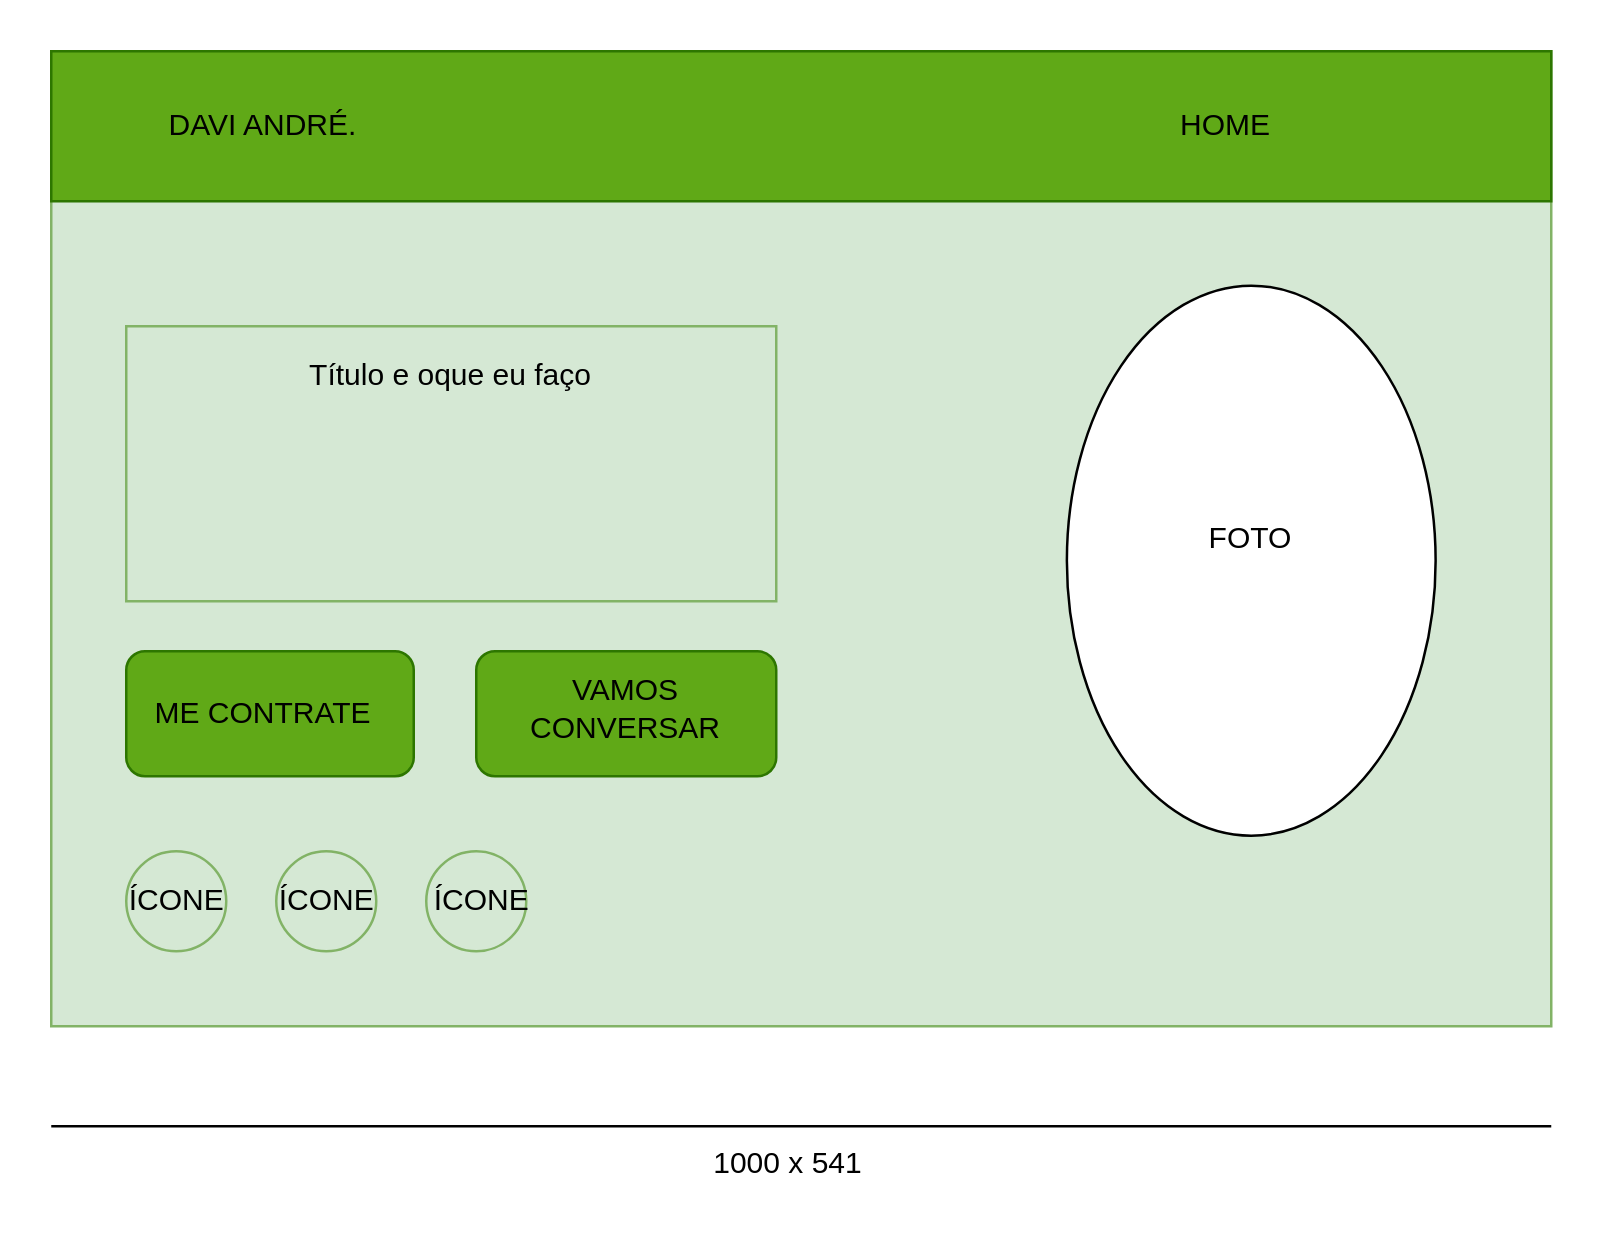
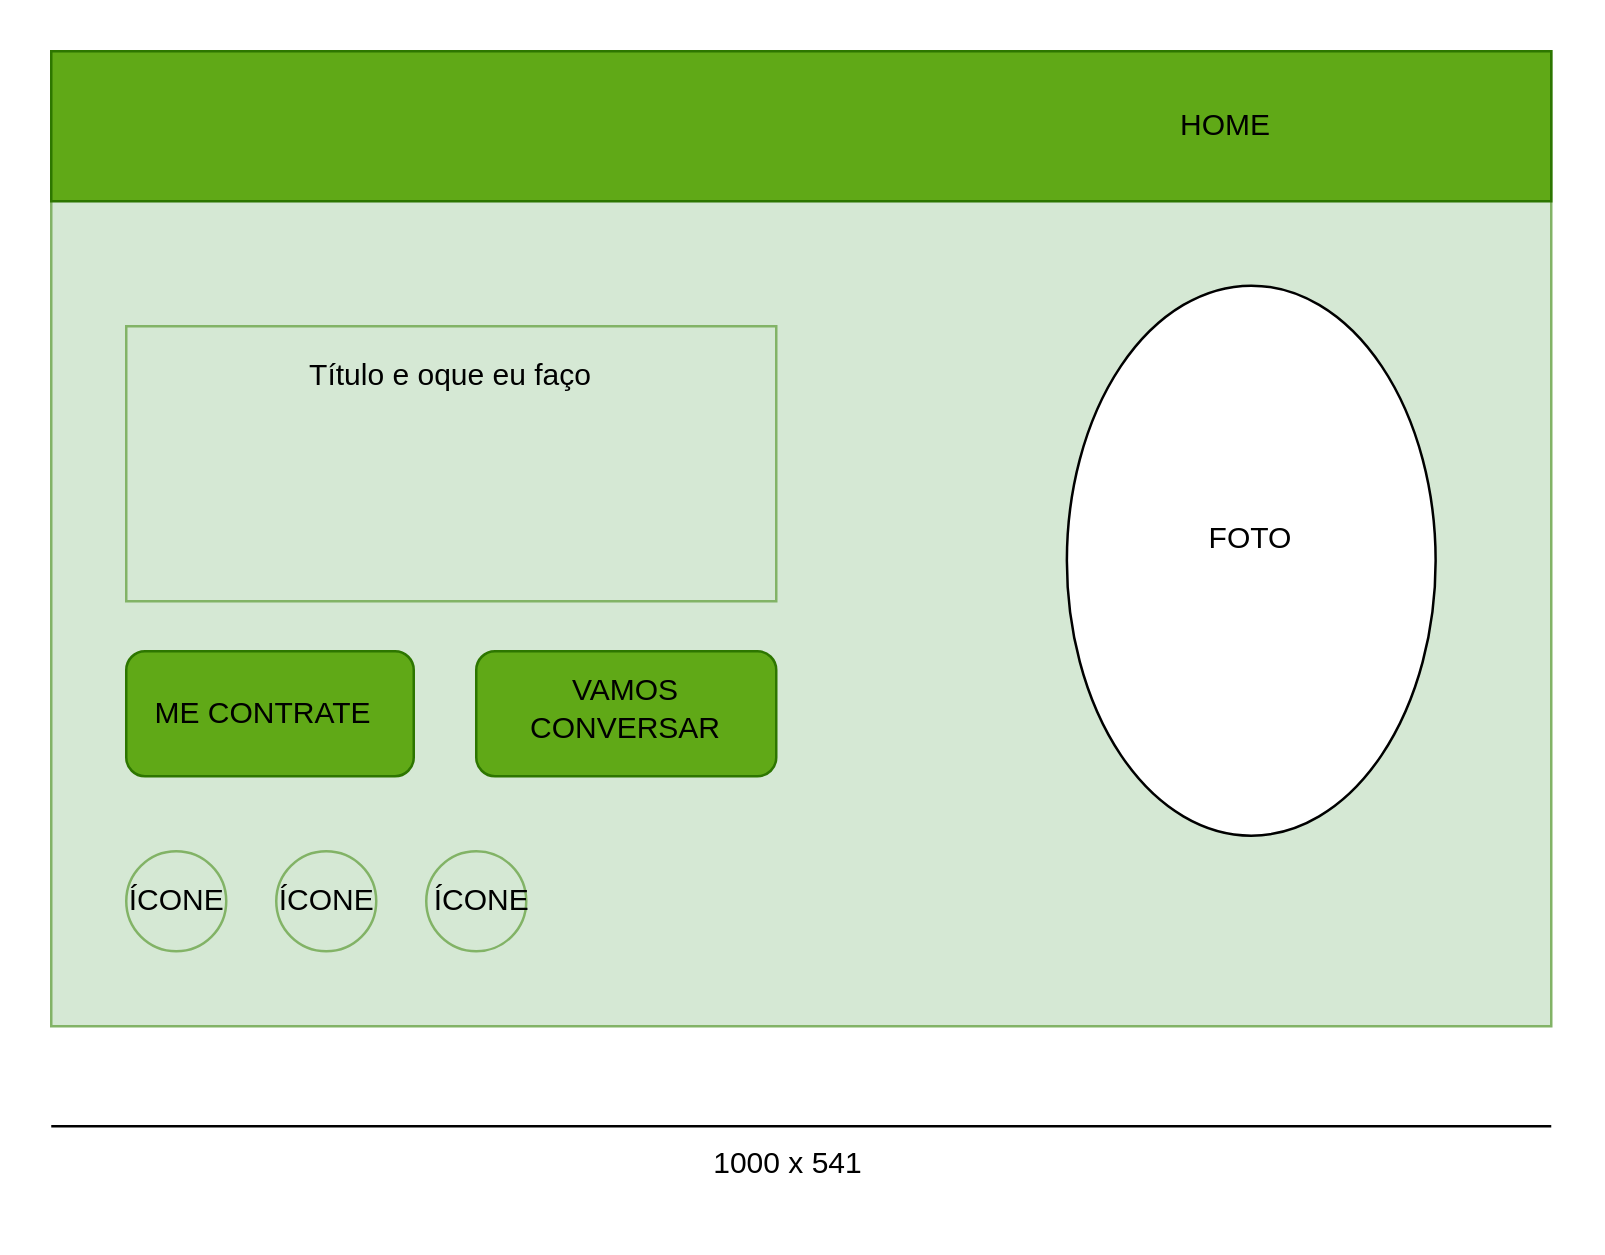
node "DAVI ANDRÉ.": removed
